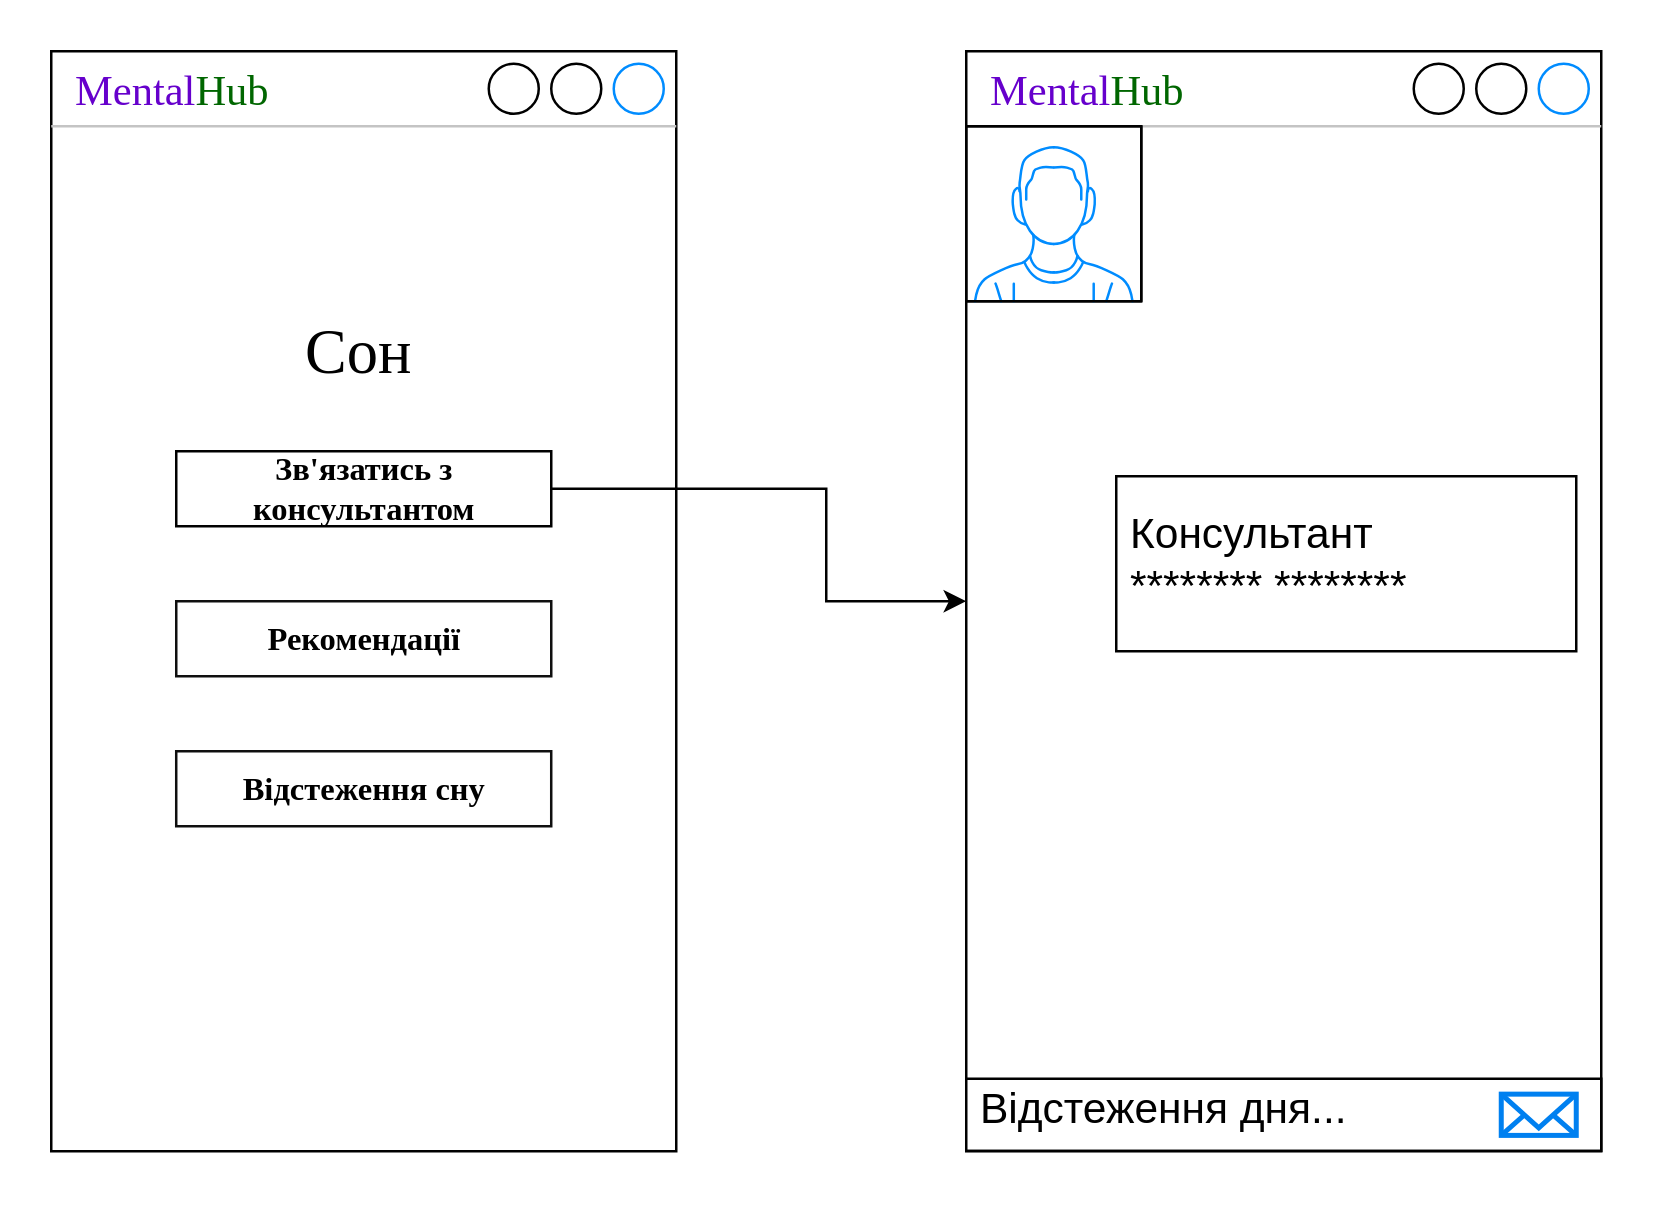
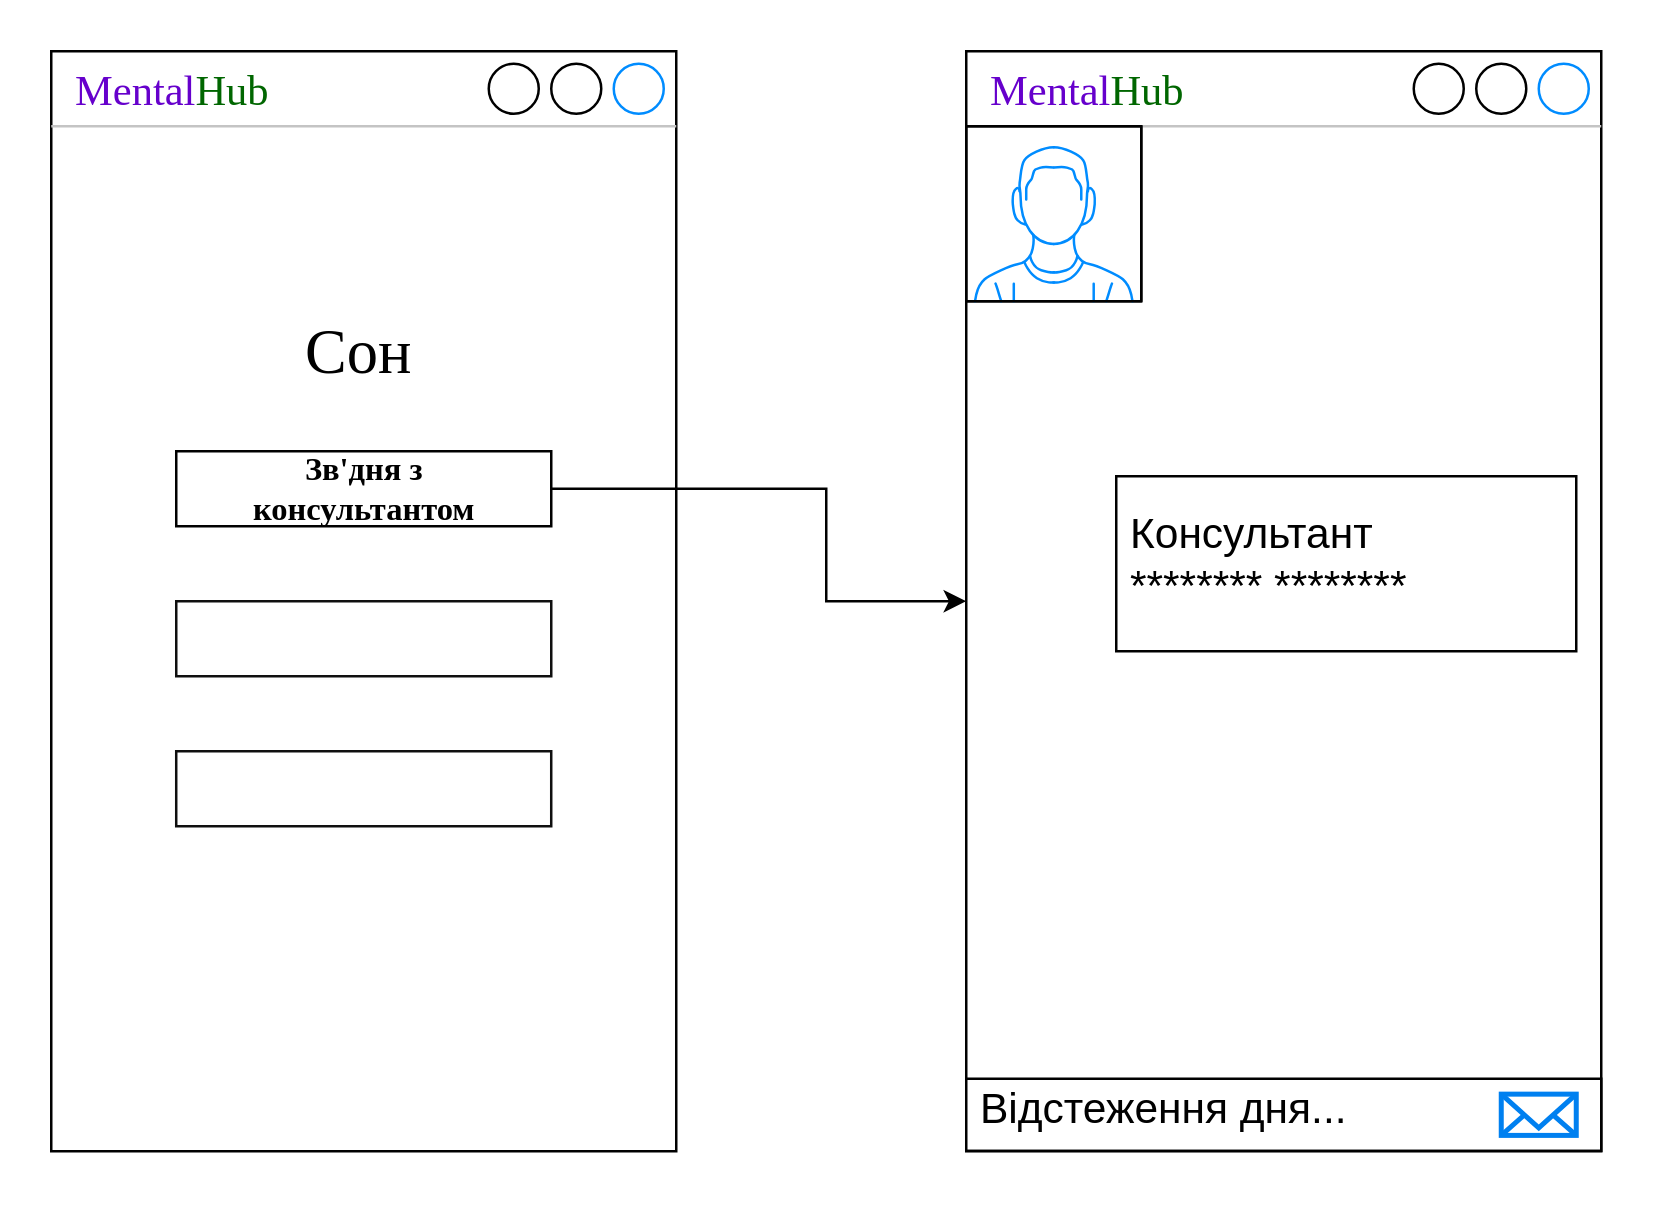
node "Зв'язатись з консультантом": label "Зв'язатись з консультантом" -> "Зв'дня з консультантом"
node "Рекомендації": removed
node "Відстеження сну": removed
